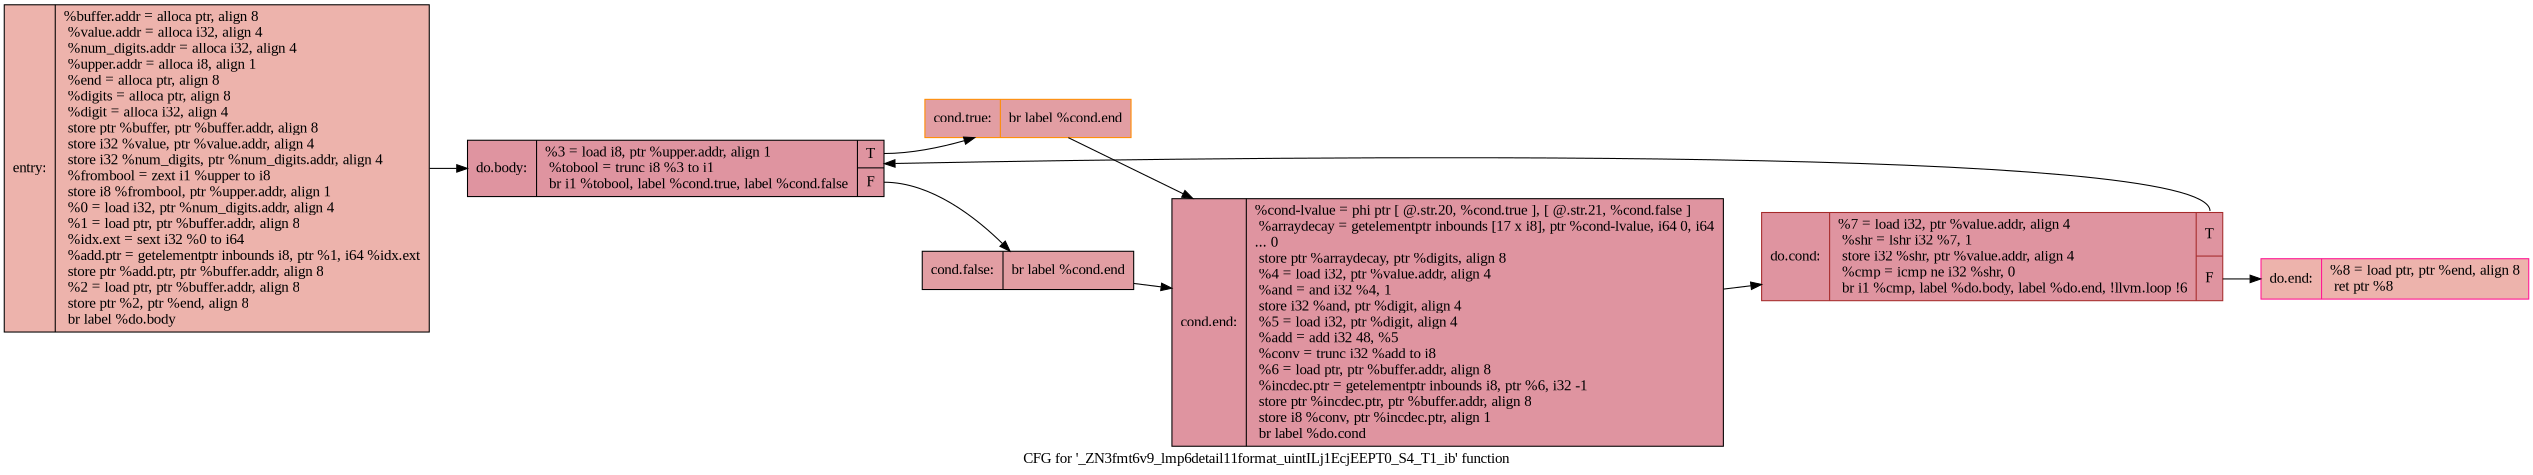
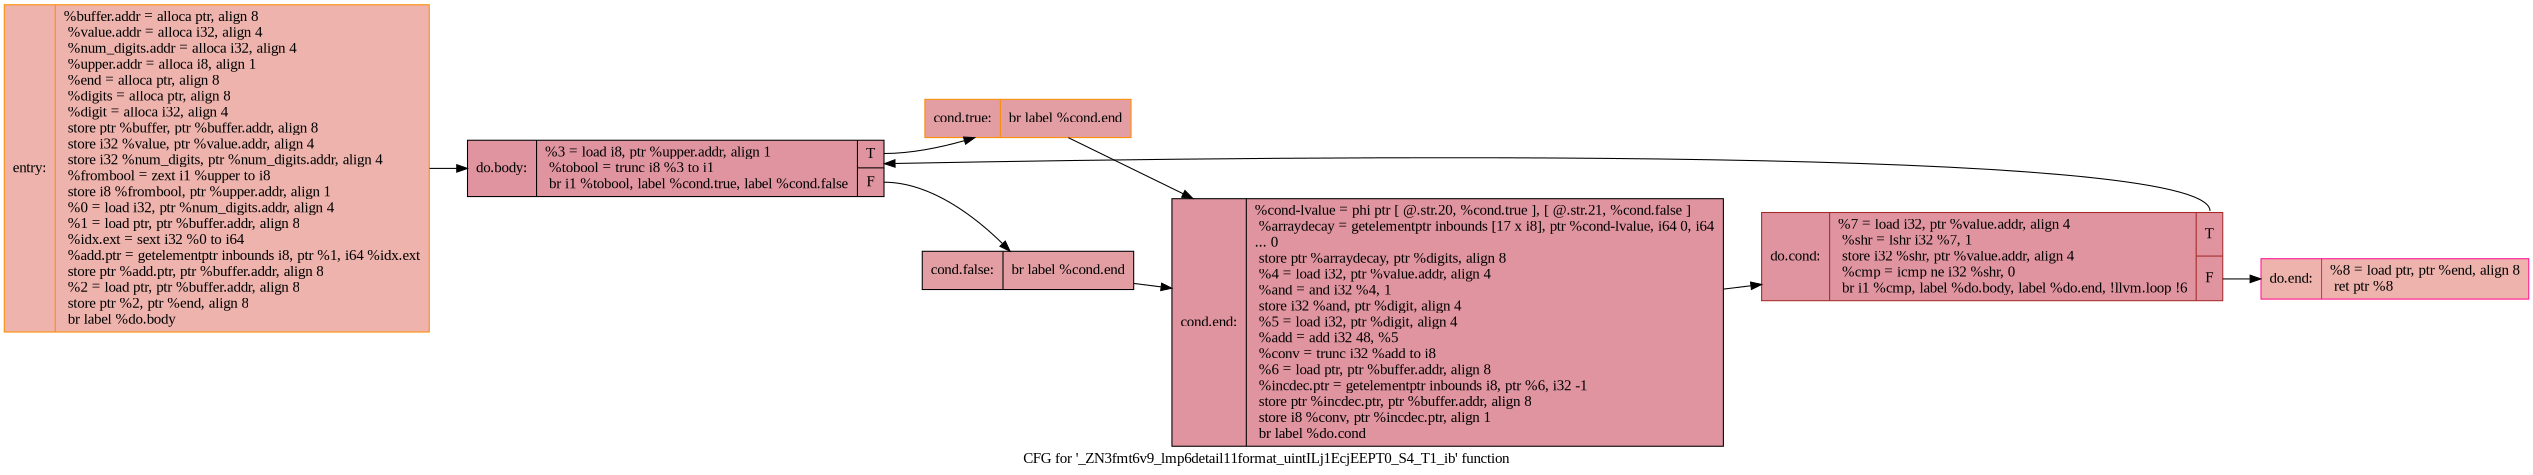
node "entry:": color black -> darkorange
